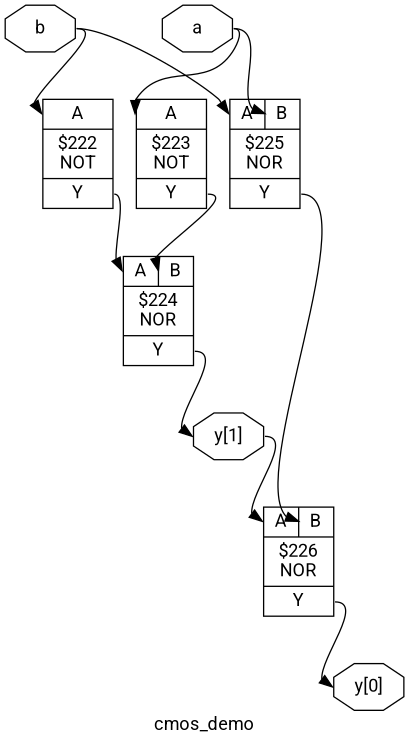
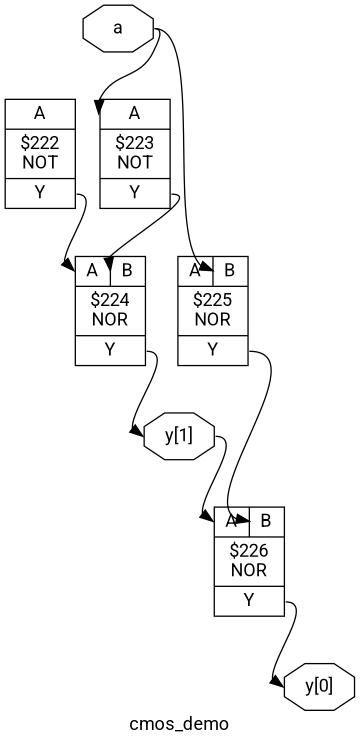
node "b": removed
